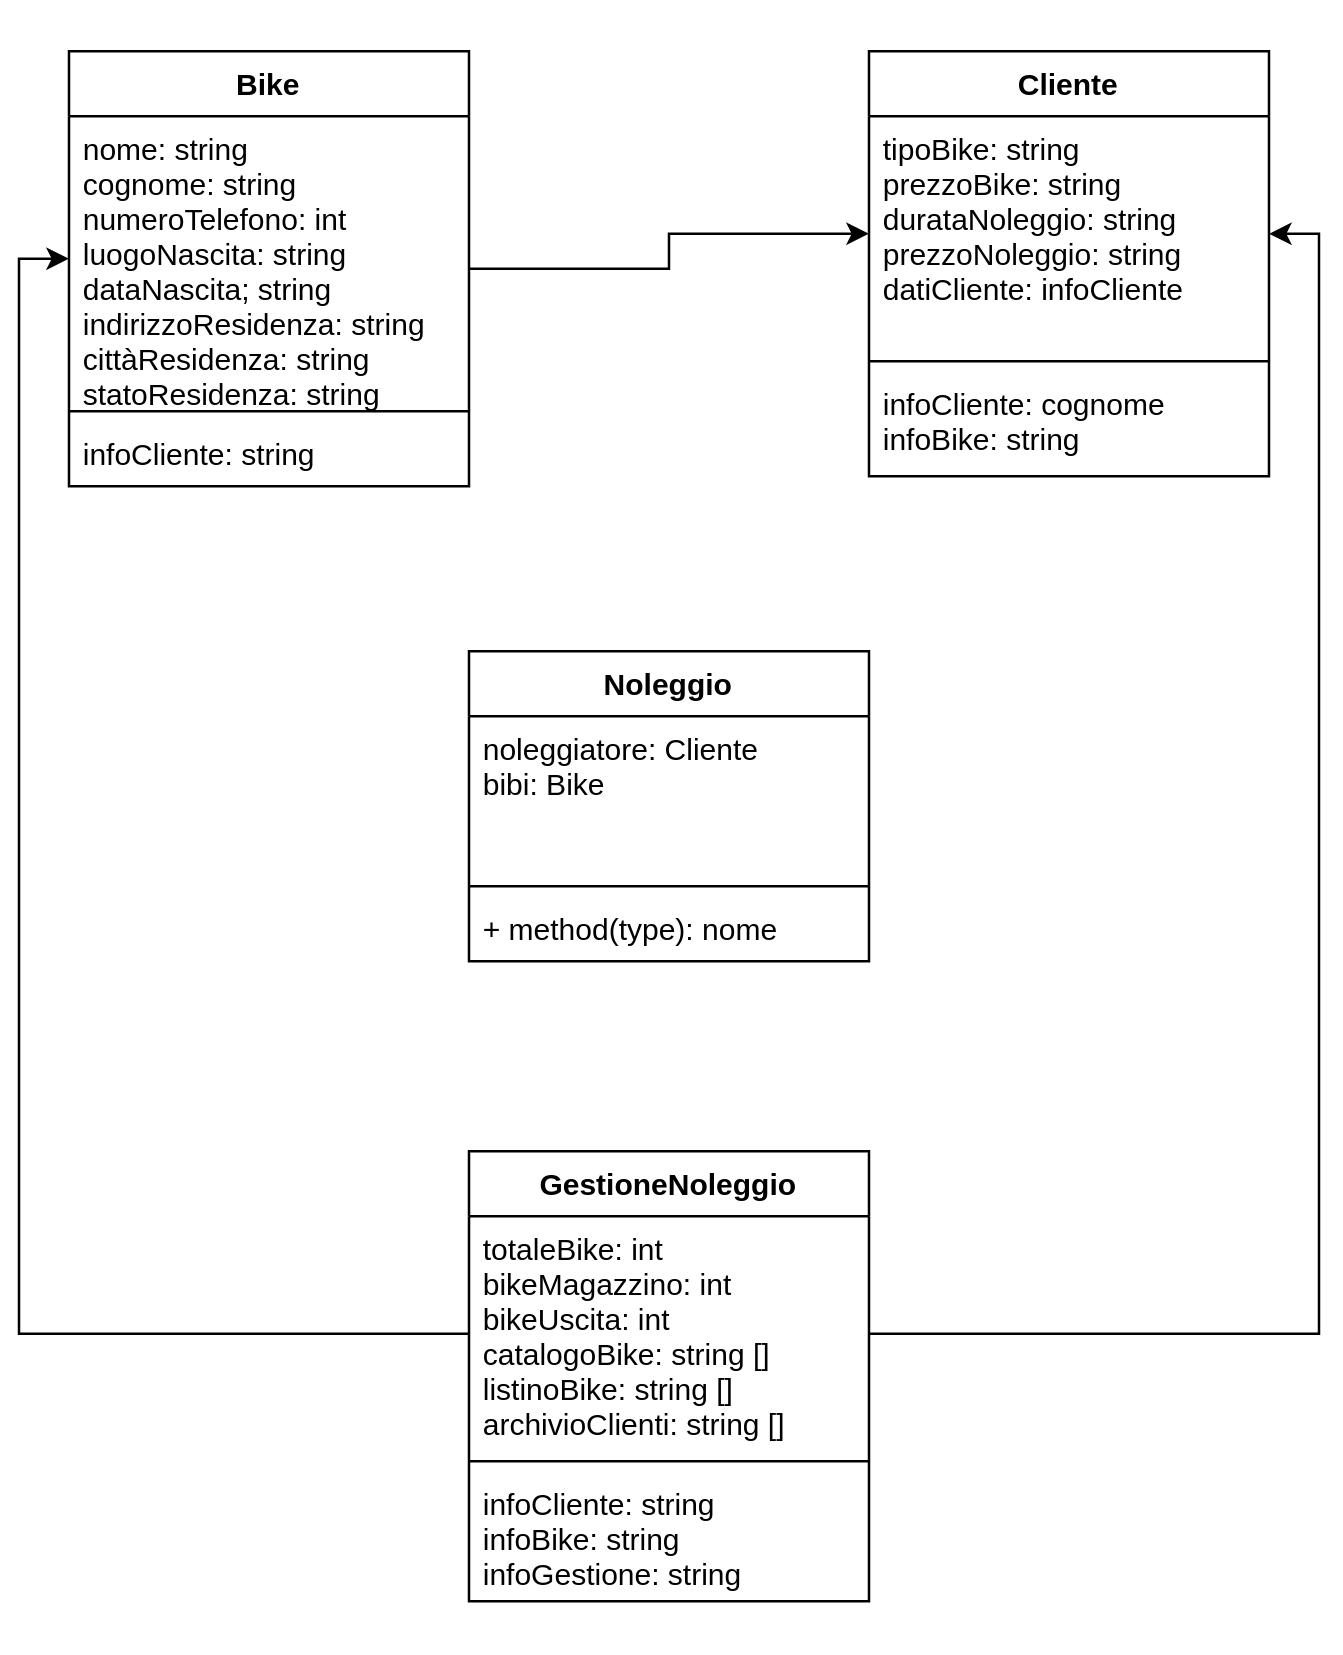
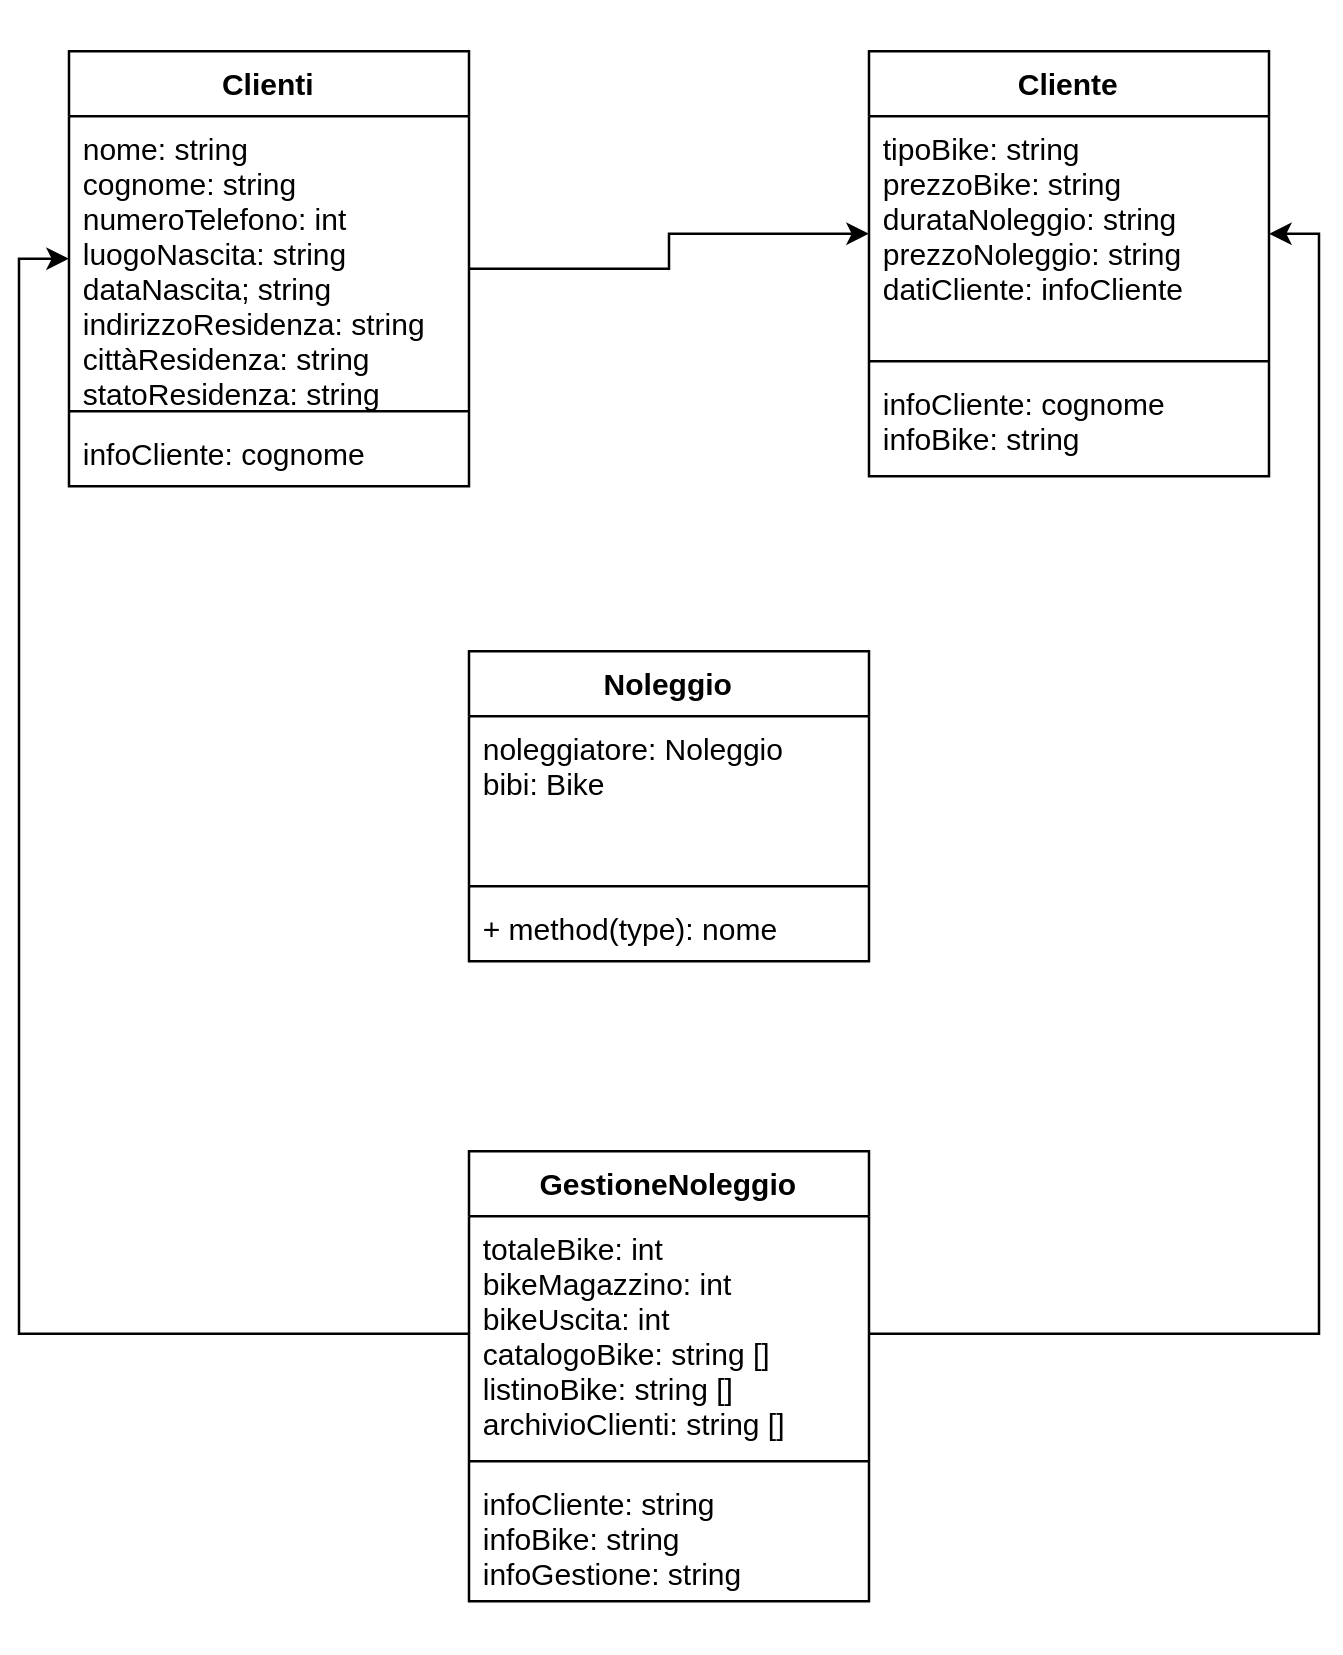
node "Bike": label "Bike" -> "Clienti"
node "infoCliente: string": label "infoCliente: string" -> "infoCliente: cognome"
node "noleggiatore: Cliente bibi: Bike": label "noleggiatore: Cliente bibi: Bike" -> "noleggiatore: Noleggio bibi: Bike"
